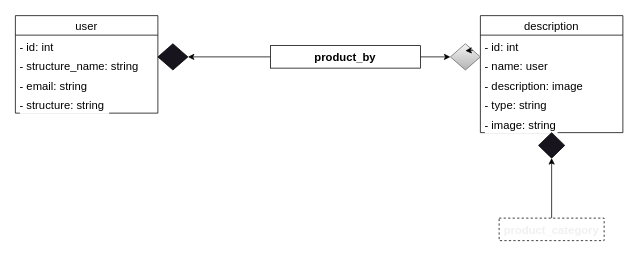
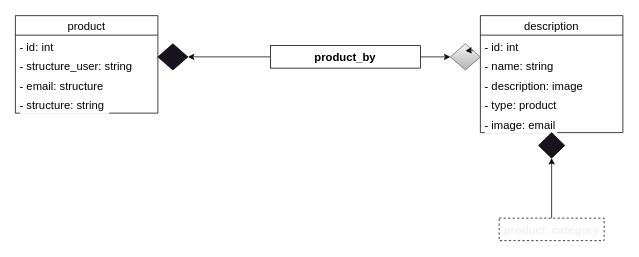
node "user": label "user" -> "product"
node "- structure_name: string": label "- structure_name: string" -> "- structure_user: string"
node "- name: user": label "- name: user" -> "- name: string"
node "- email: string": label "- email: string" -> "- email: structure"
node "- type: string": label "- type: string" -> "- type: product"
node "- image: string": label "- image: string" -> "- image: email"
